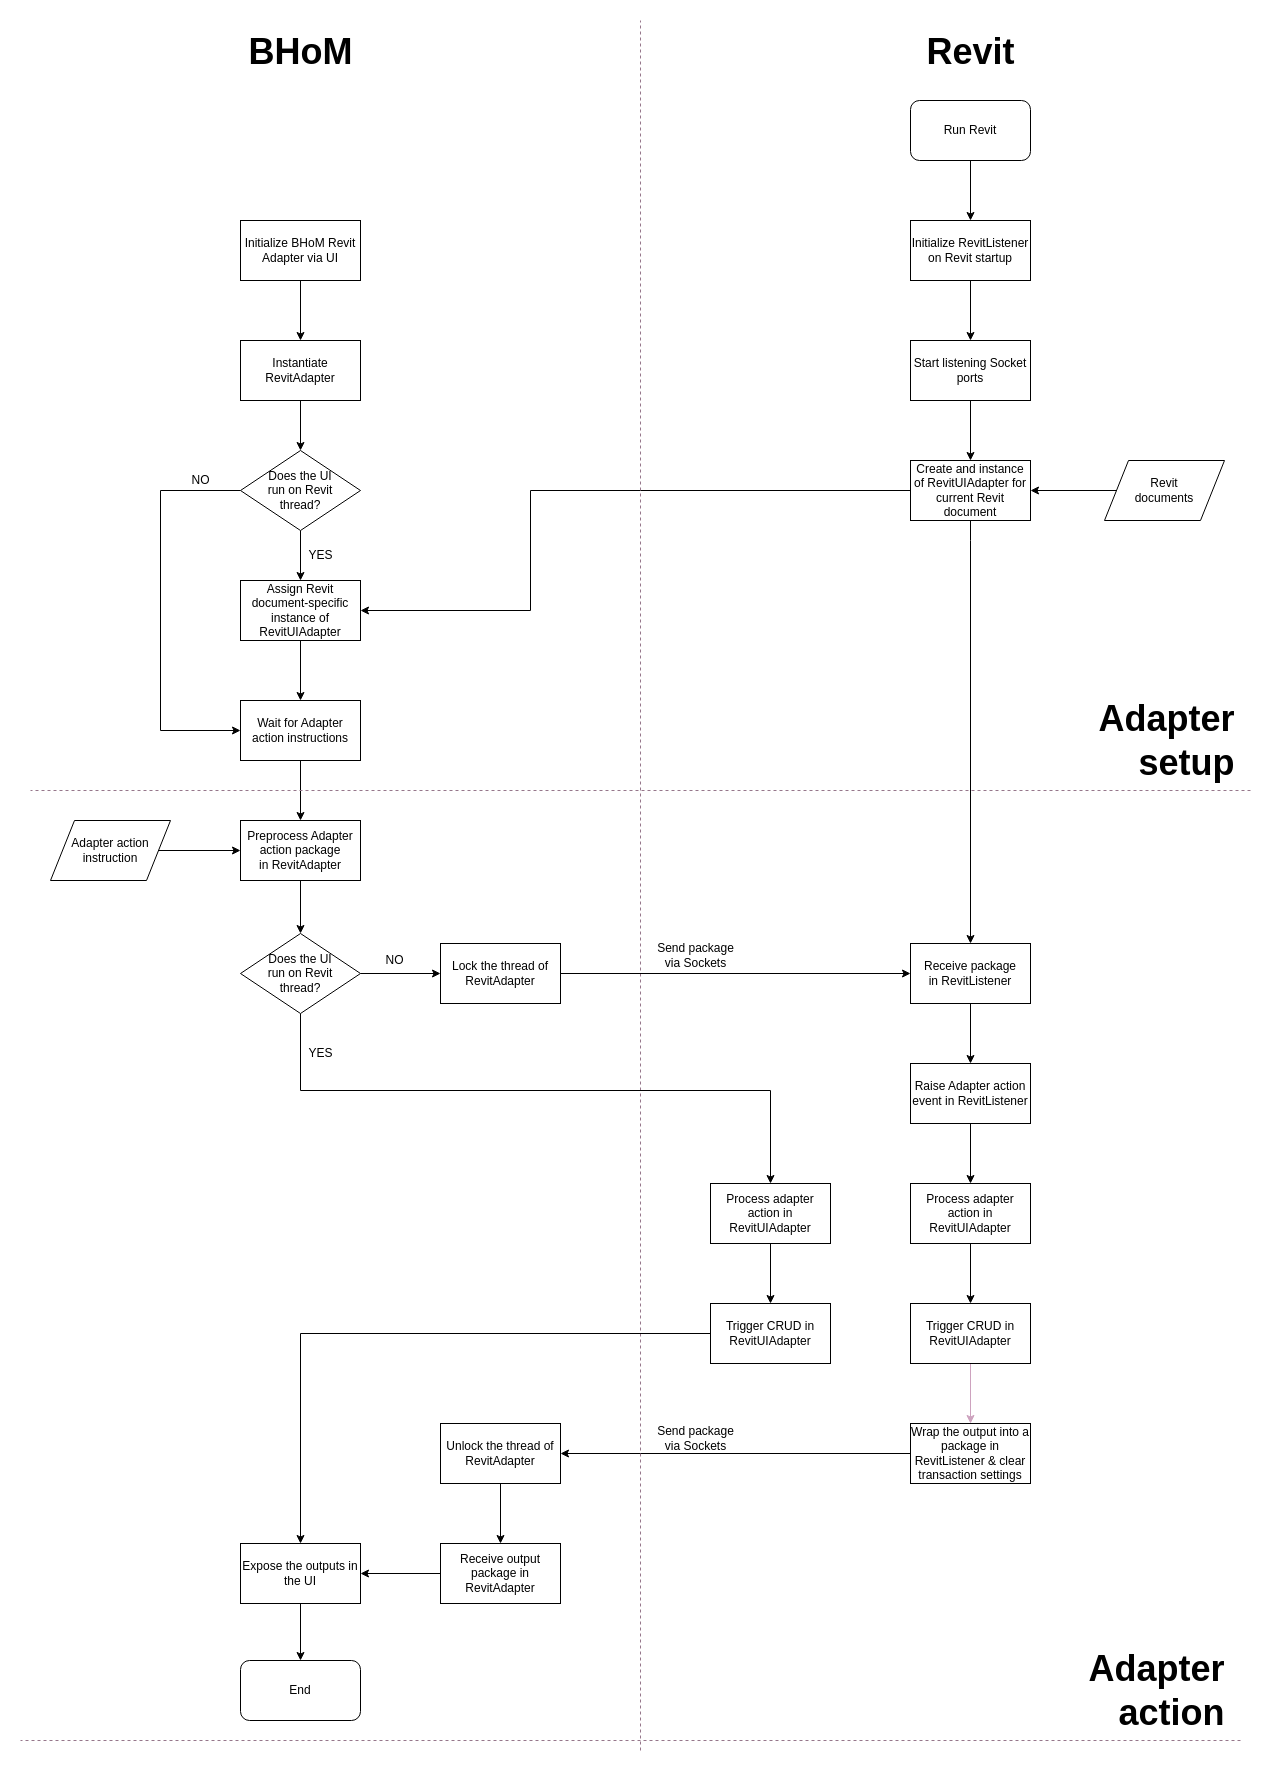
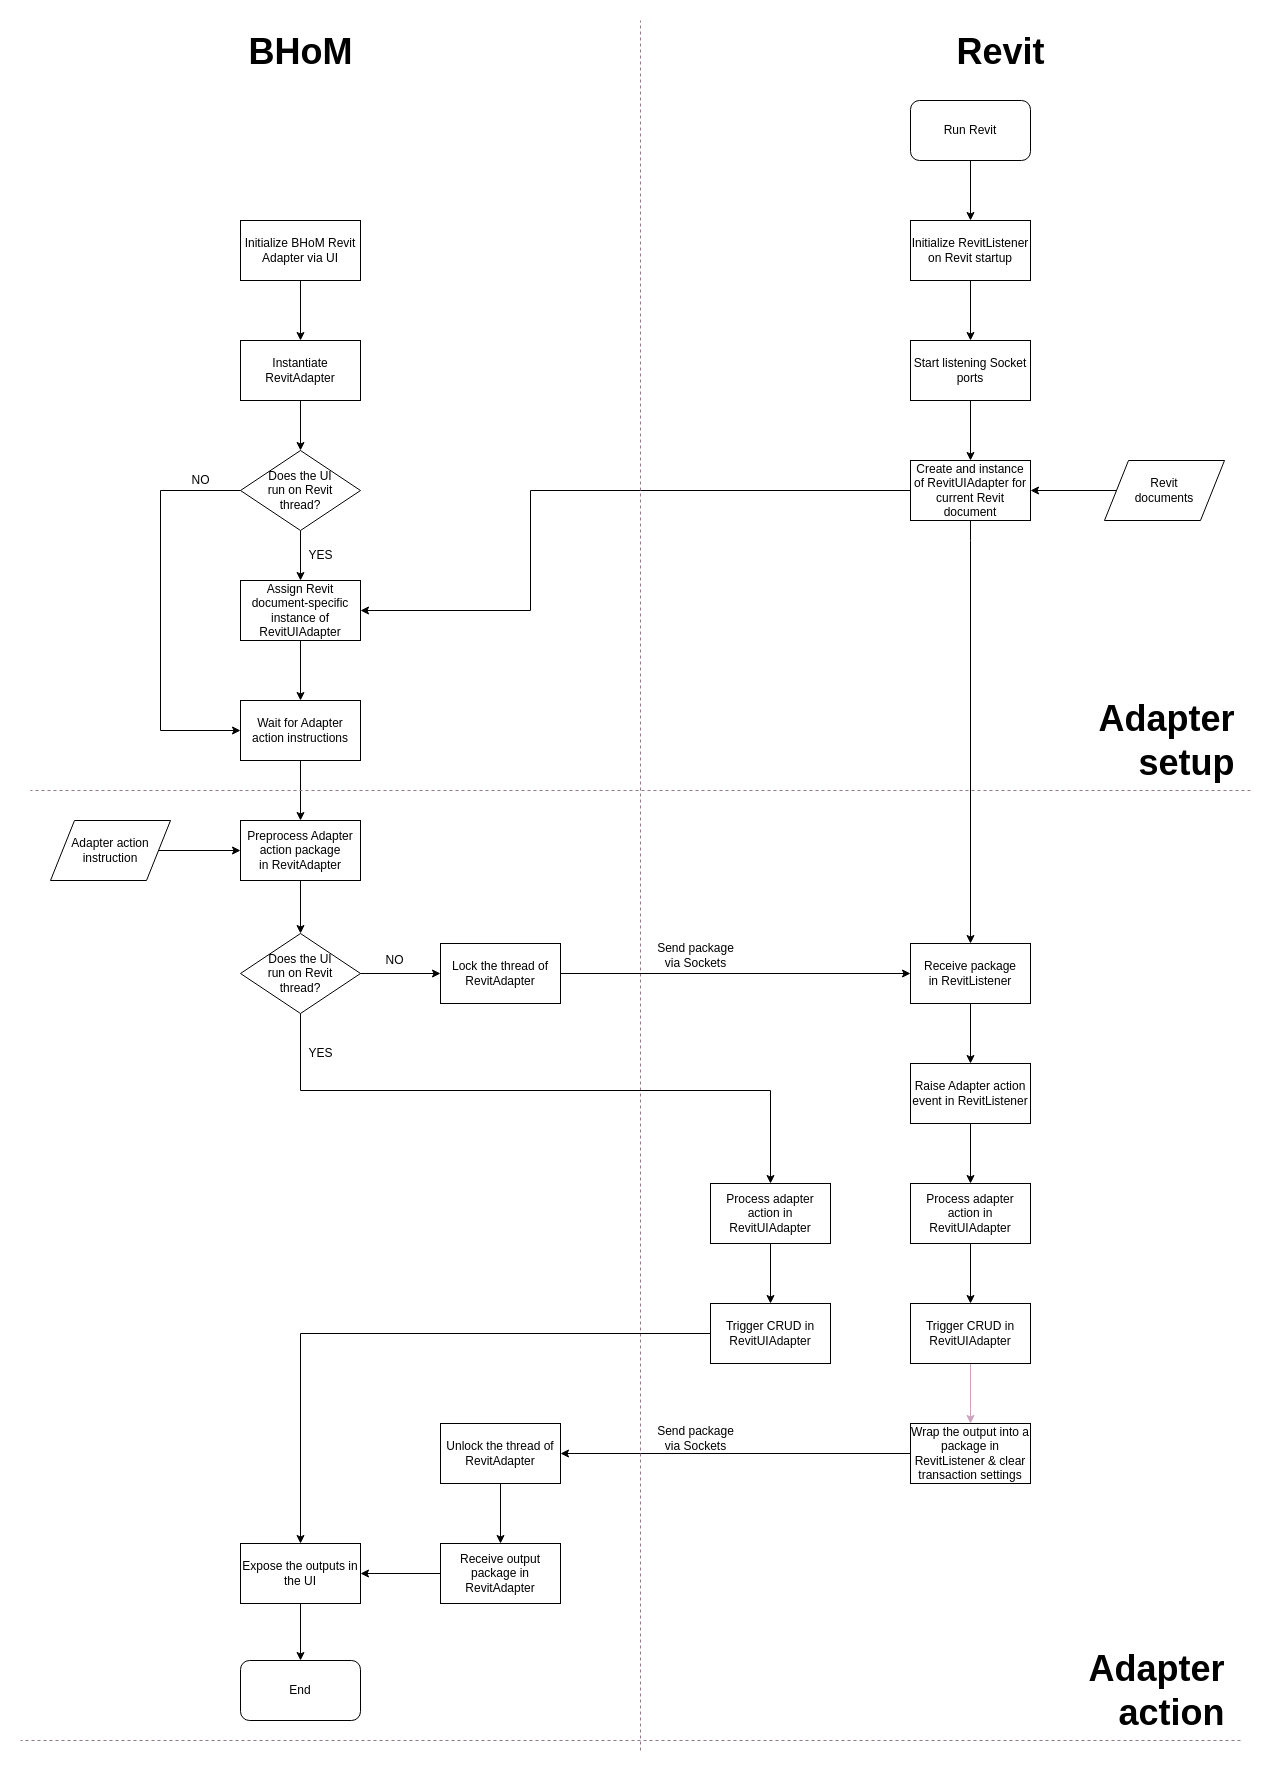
node "Revit": moved (971, 52) -> (1001, 52)
